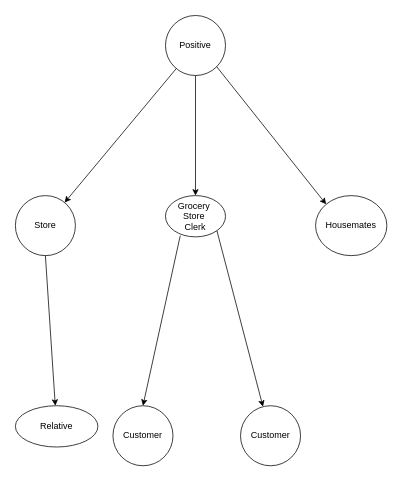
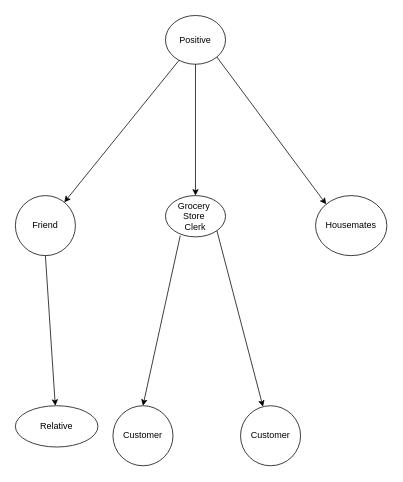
node "Positive": size 60x60 -> 60x49
node "Store": label "Store" -> "Friend"
